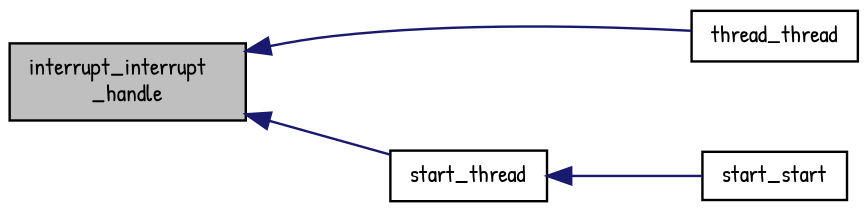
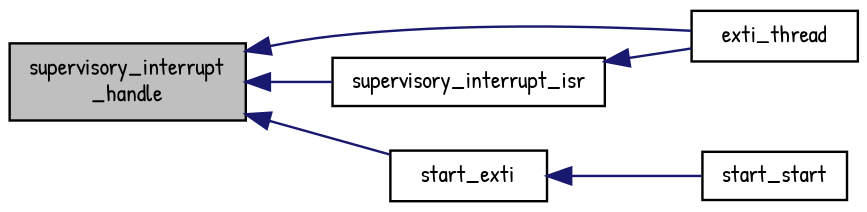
node "thread_thread": label "thread_thread" -> "exti_thread"
node "interrupt_interrupt _handle": label "interrupt_interrupt _handle" -> "supervisory_interrupt _handle"
node "supervisory_interrupt_isr": added
node "start_thread": label "start_thread" -> "start_exti"
